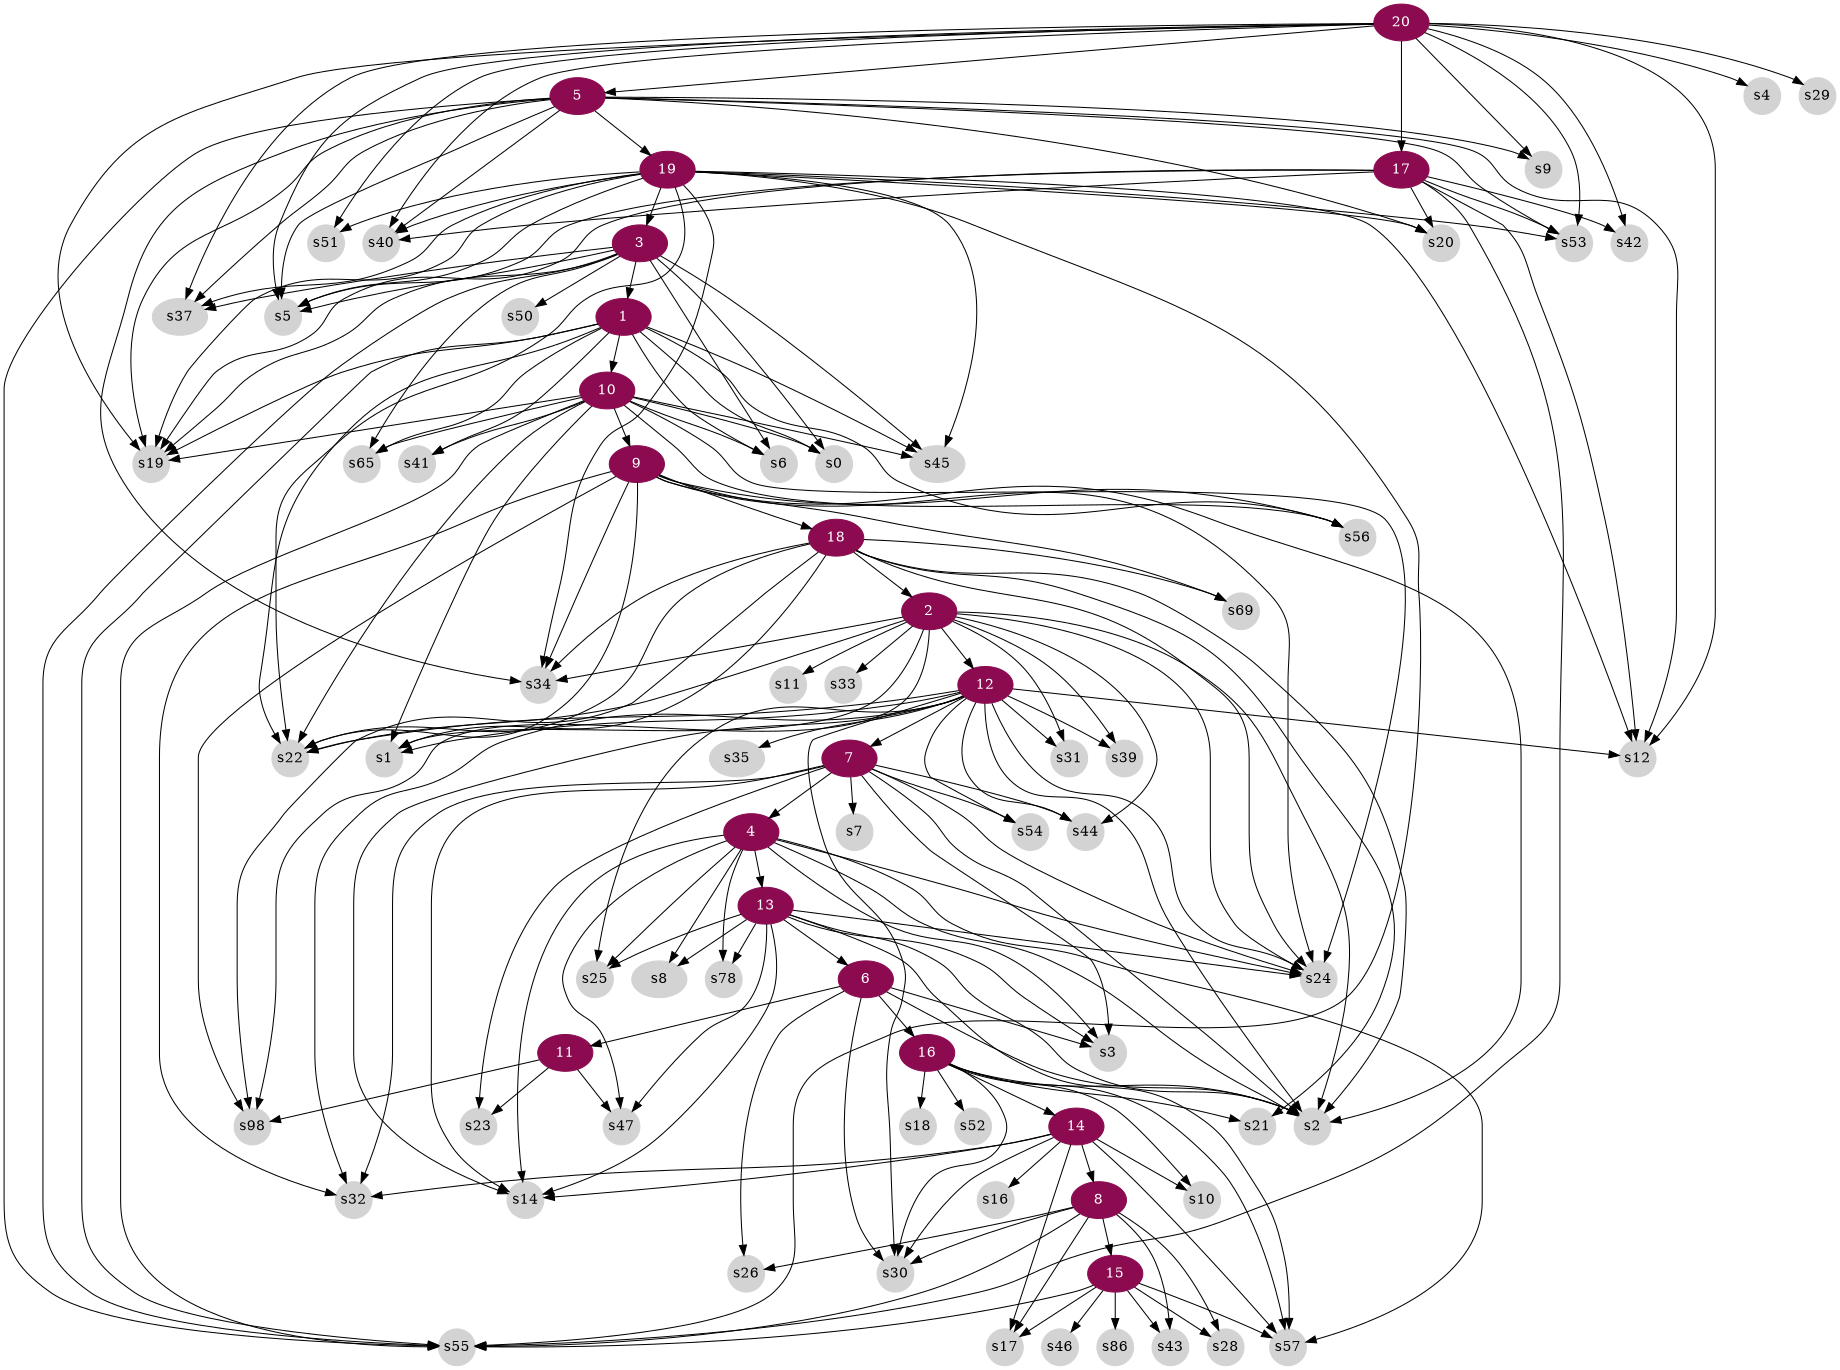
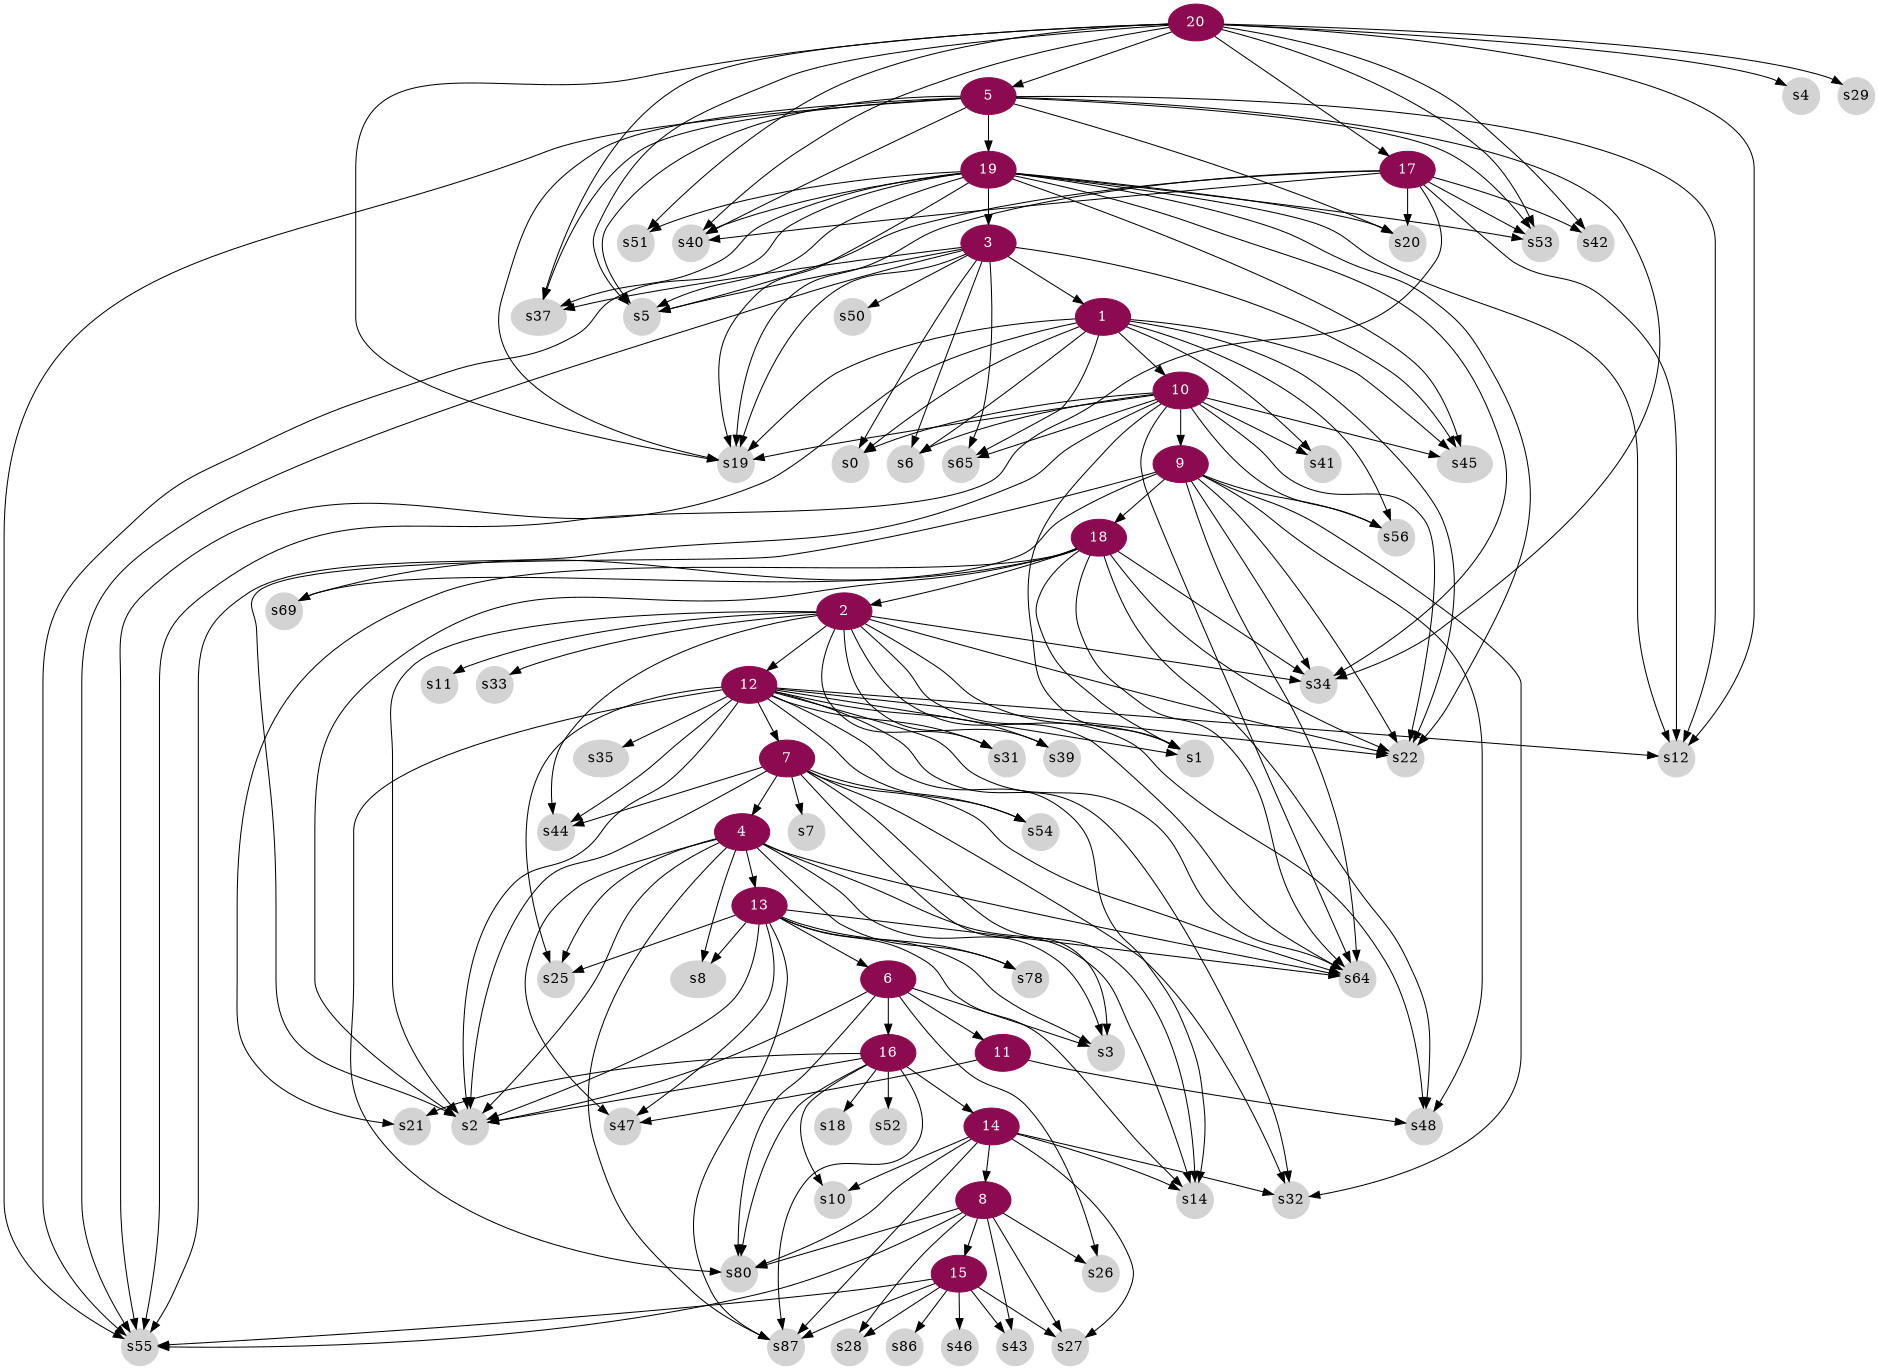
node "s9": removed
node "s24": label "s24" -> "s64"
node "s98": label "s98" -> "s48"
node "s23": removed
node "s16": removed
node "s30": label "s30" -> "s80"
node "s17": label "s17" -> "s27"
node "s57": label "s57" -> "s87"
